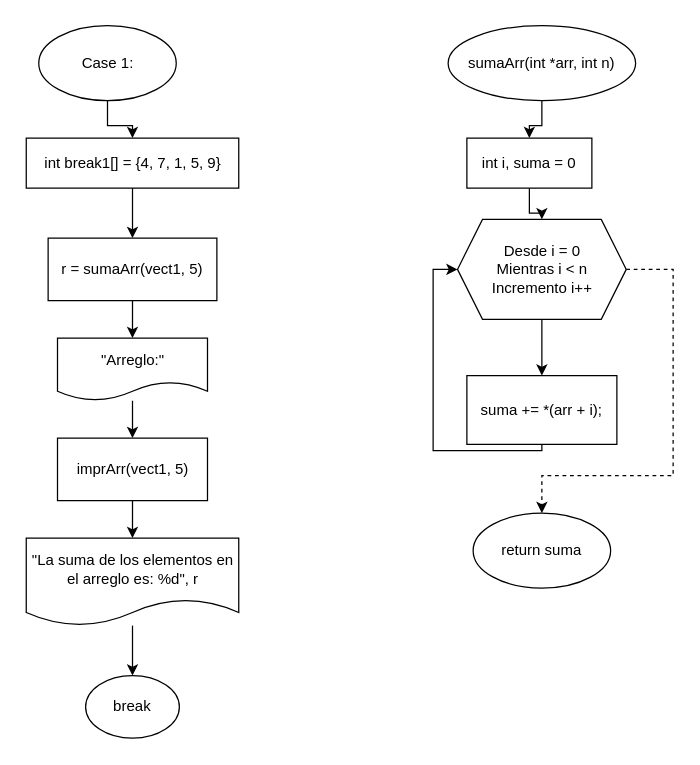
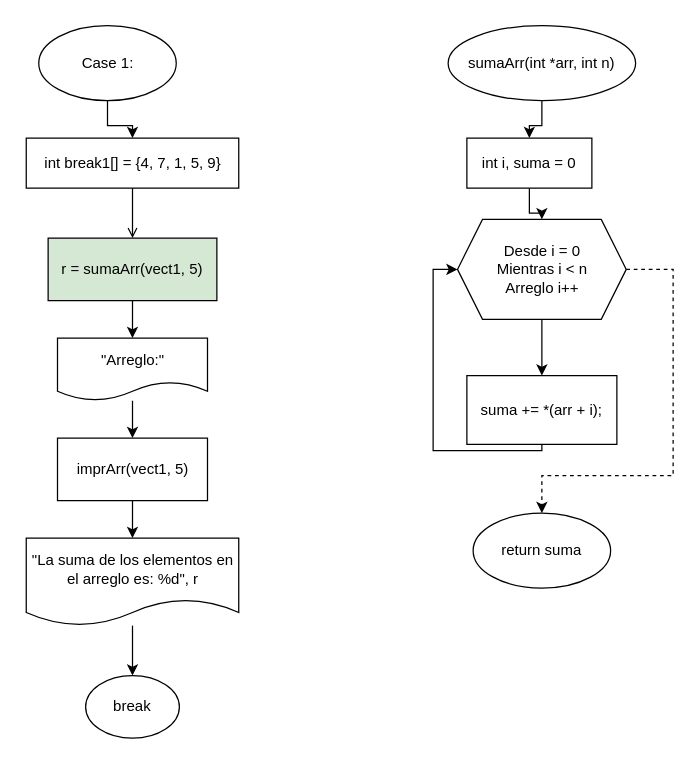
edge "int break1[] = {4, 7, 1, 5, 9}" -> "r = sumaArr(vect1, 5)": arrowhead classic -> open
node "r = sumaArr(vect1, 5)": fillcolor #ffffff -> #d5e8d4
node "Desde i = 0 Mientras i < n Incremento i++": label "Desde i = 0 Mientras i < n Incremento i++" -> "Desde i = 0 Mientras i < n Arreglo i++"
